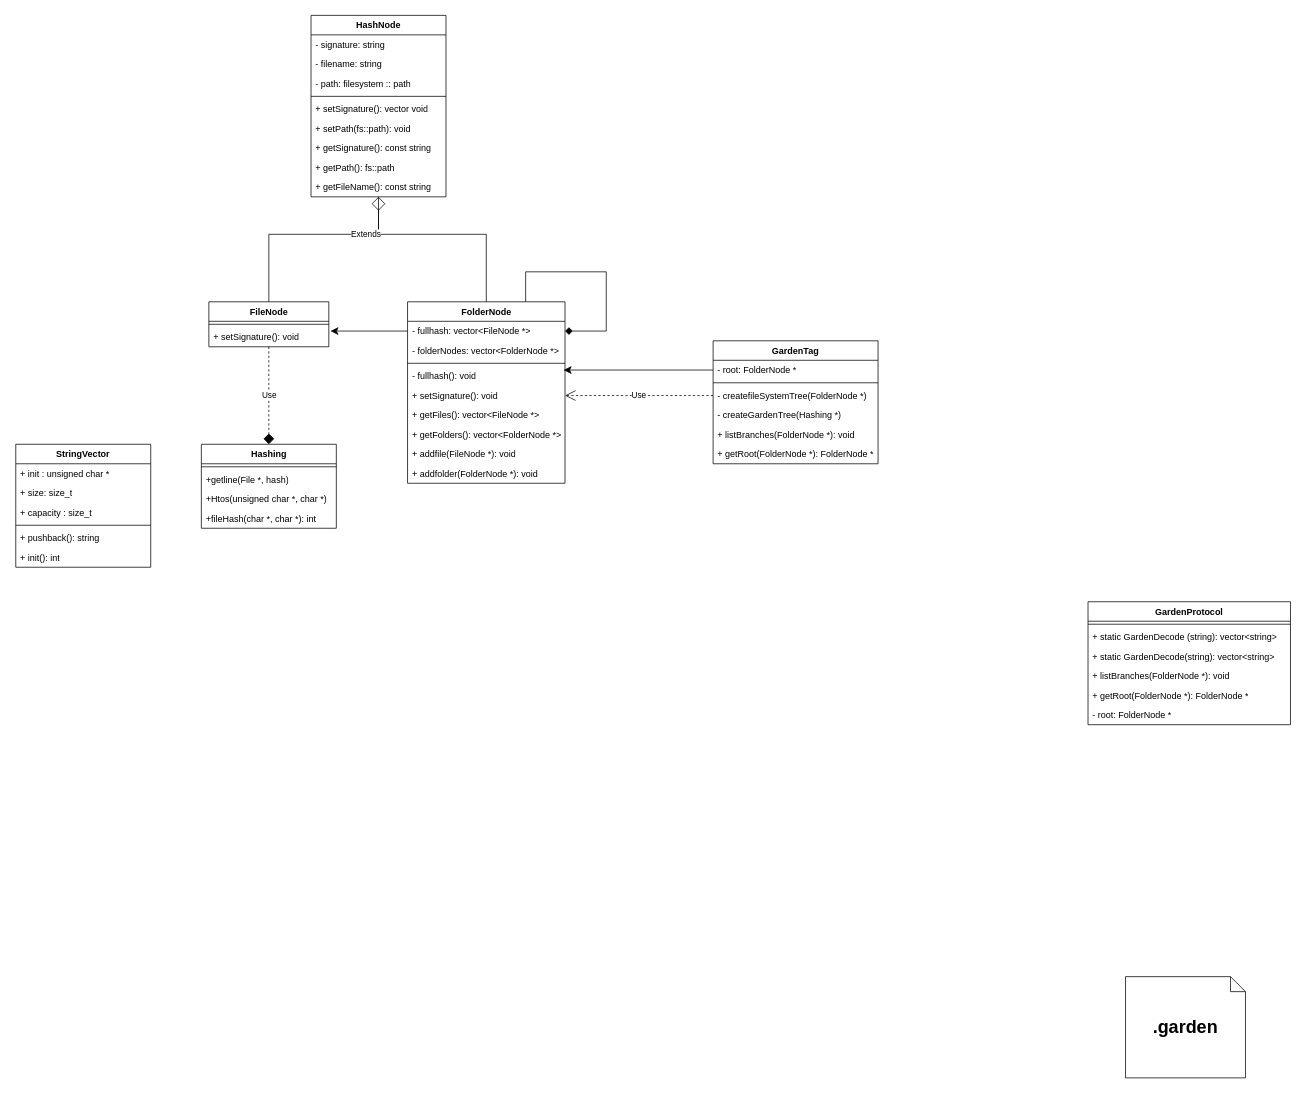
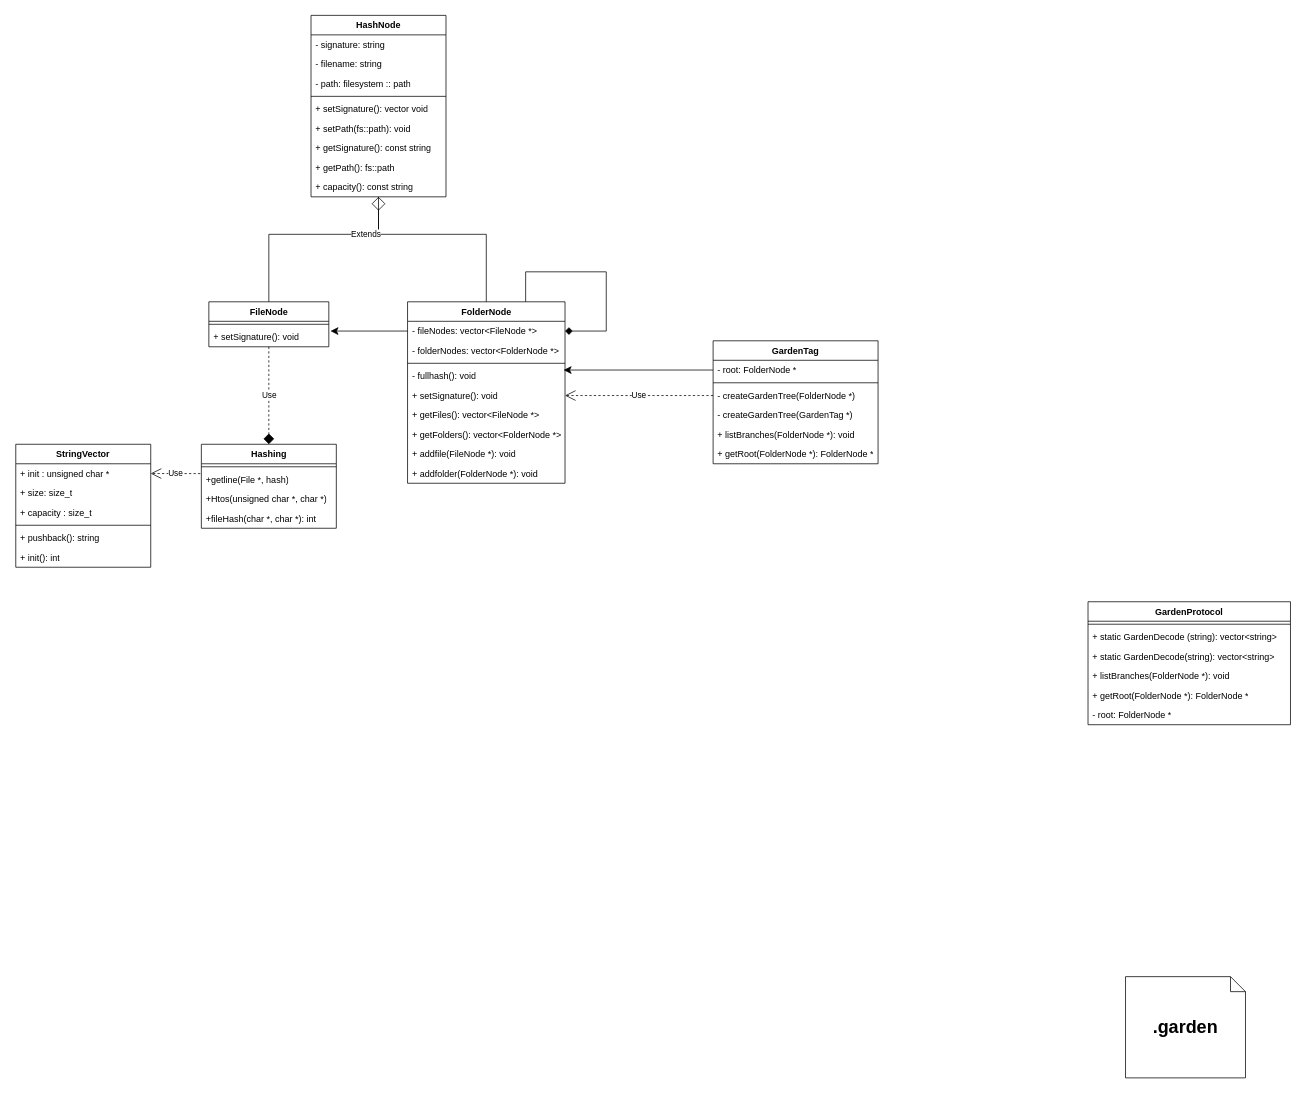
node "+ getFileName(): const string": label "+ getFileName(): const string" -> "+ capacity(): const string"
node "- fullhash: vector<FileNode *>": label "- fullhash: vector<FileNode *>" -> "- fileNodes: vector<FileNode *>"
node "- createfileSystemTree(FolderNode *)": label "- createfileSystemTree(FolderNode *)" -> "- createGardenTree(FolderNode *)"
node "- createGardenTree(Hashing *)": label "- createGardenTree(Hashing *)" -> "- createGardenTree(GardenTag *)"
edge "+getline(File *, hash)" -> "+ init : unsigned char *": added, label "Use"
